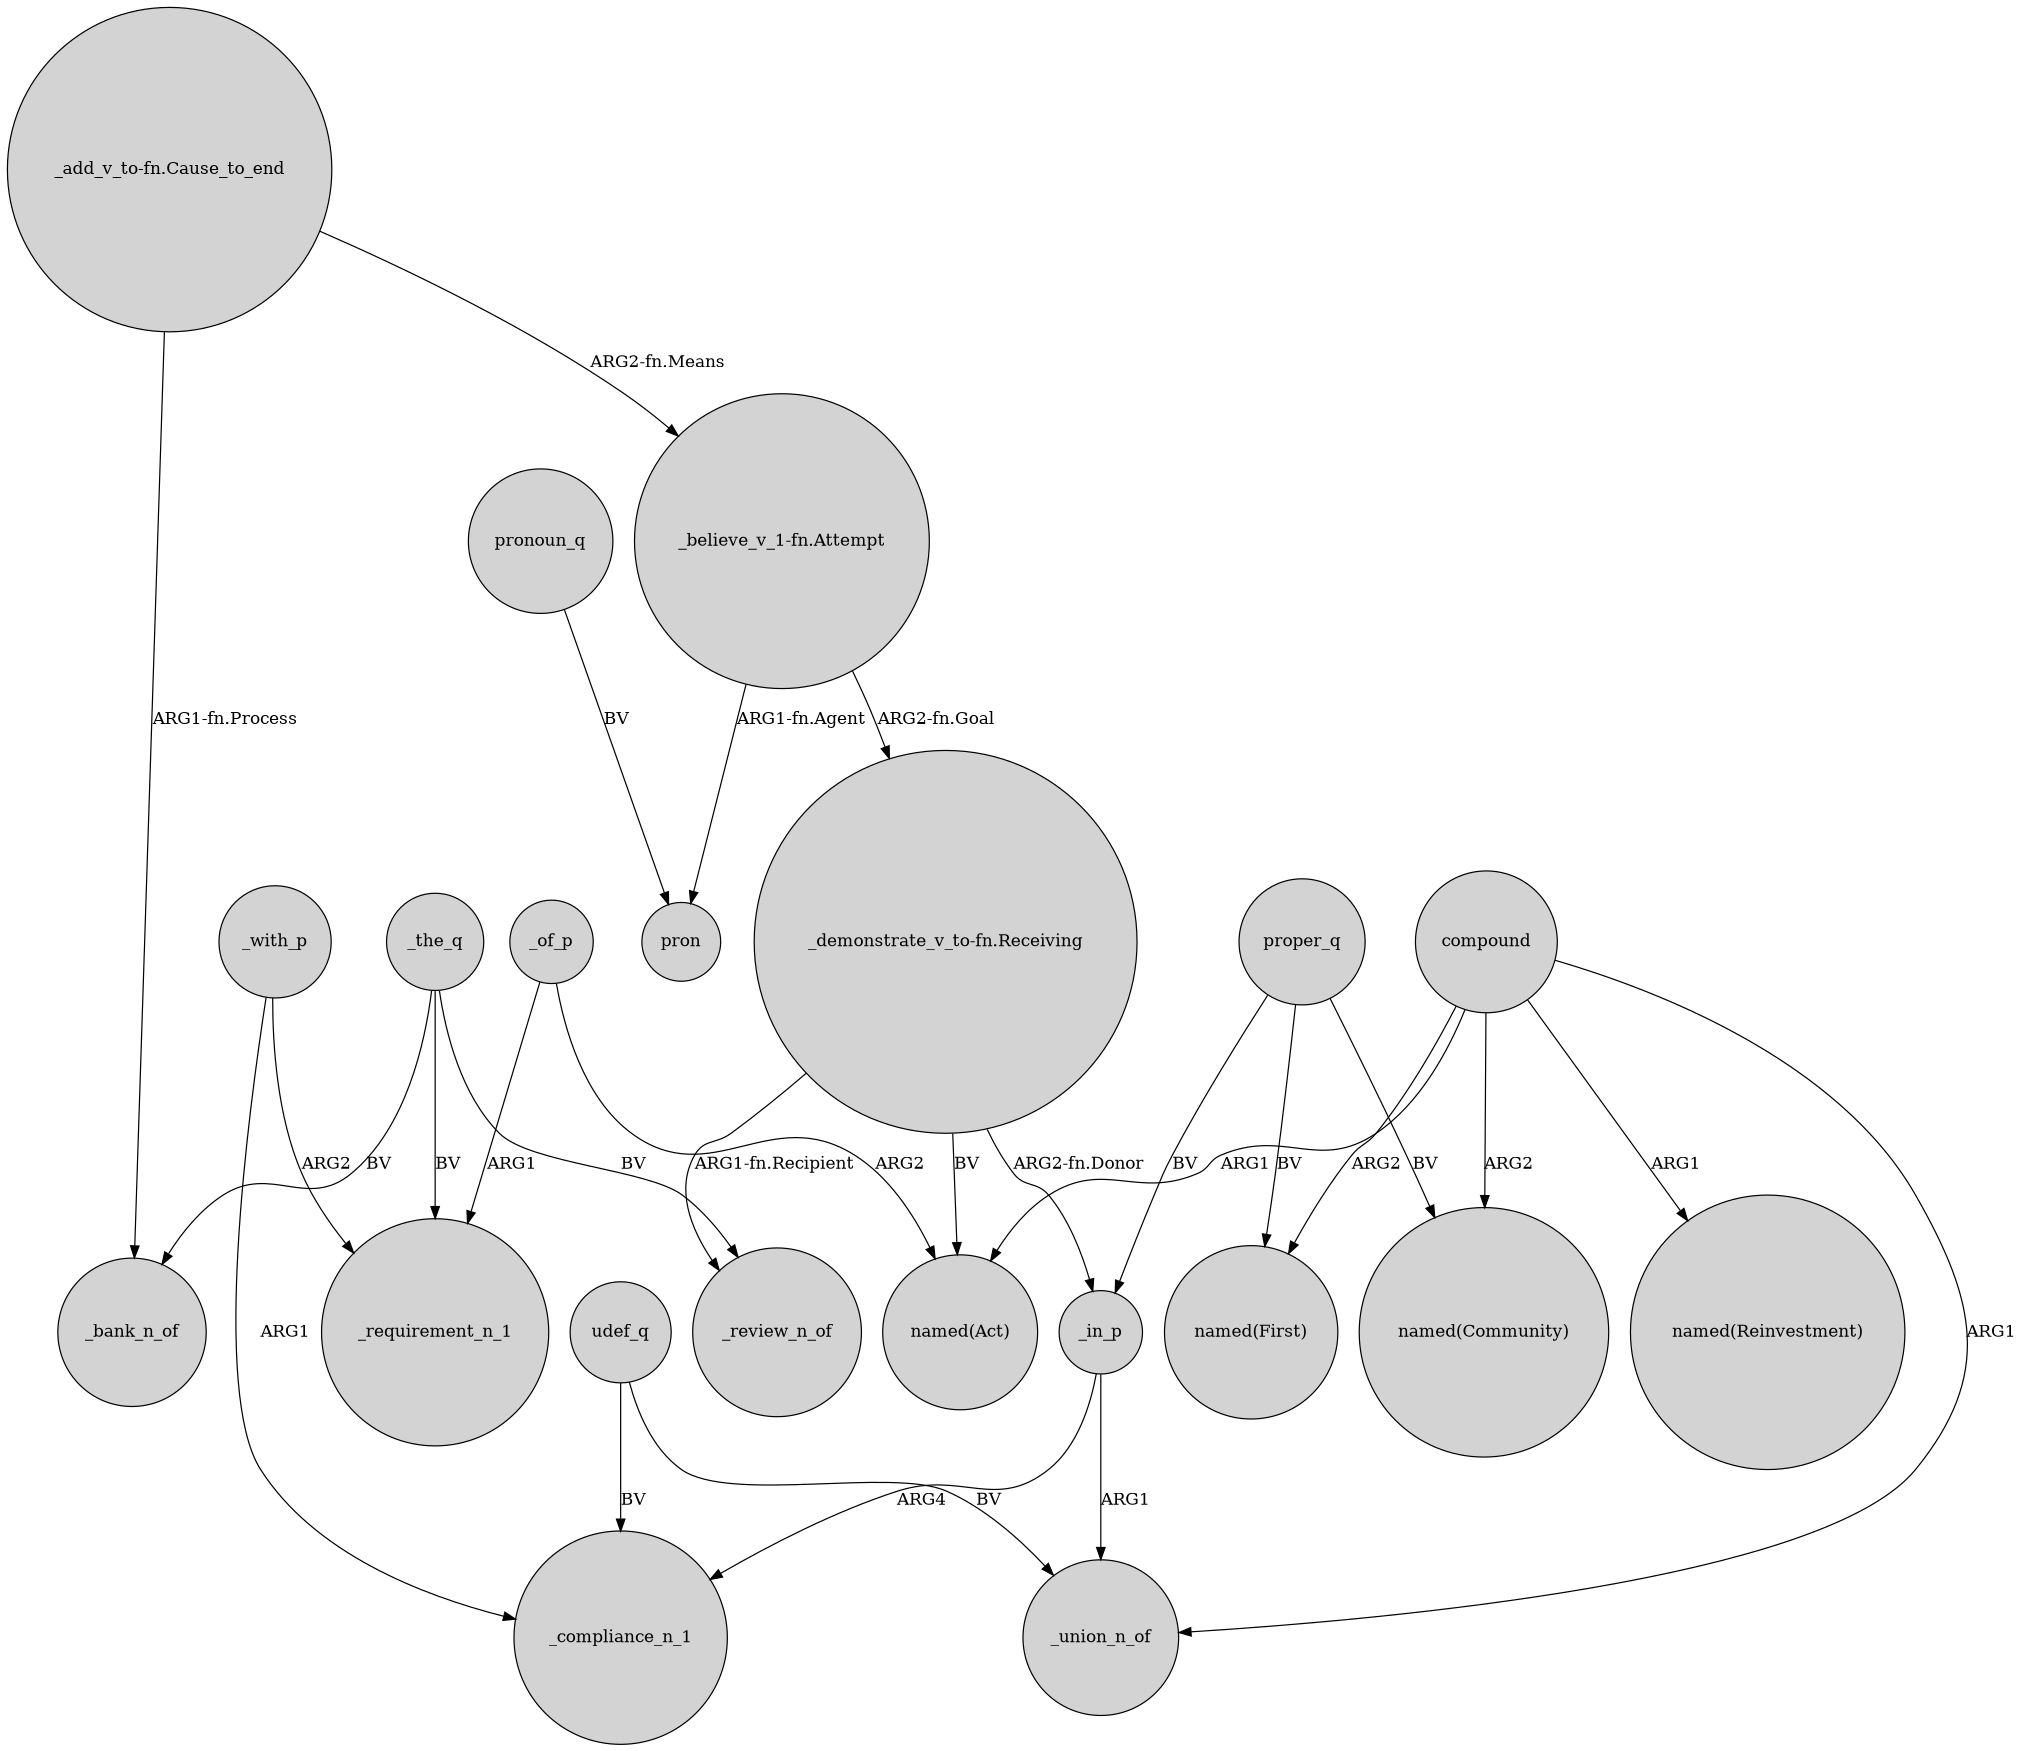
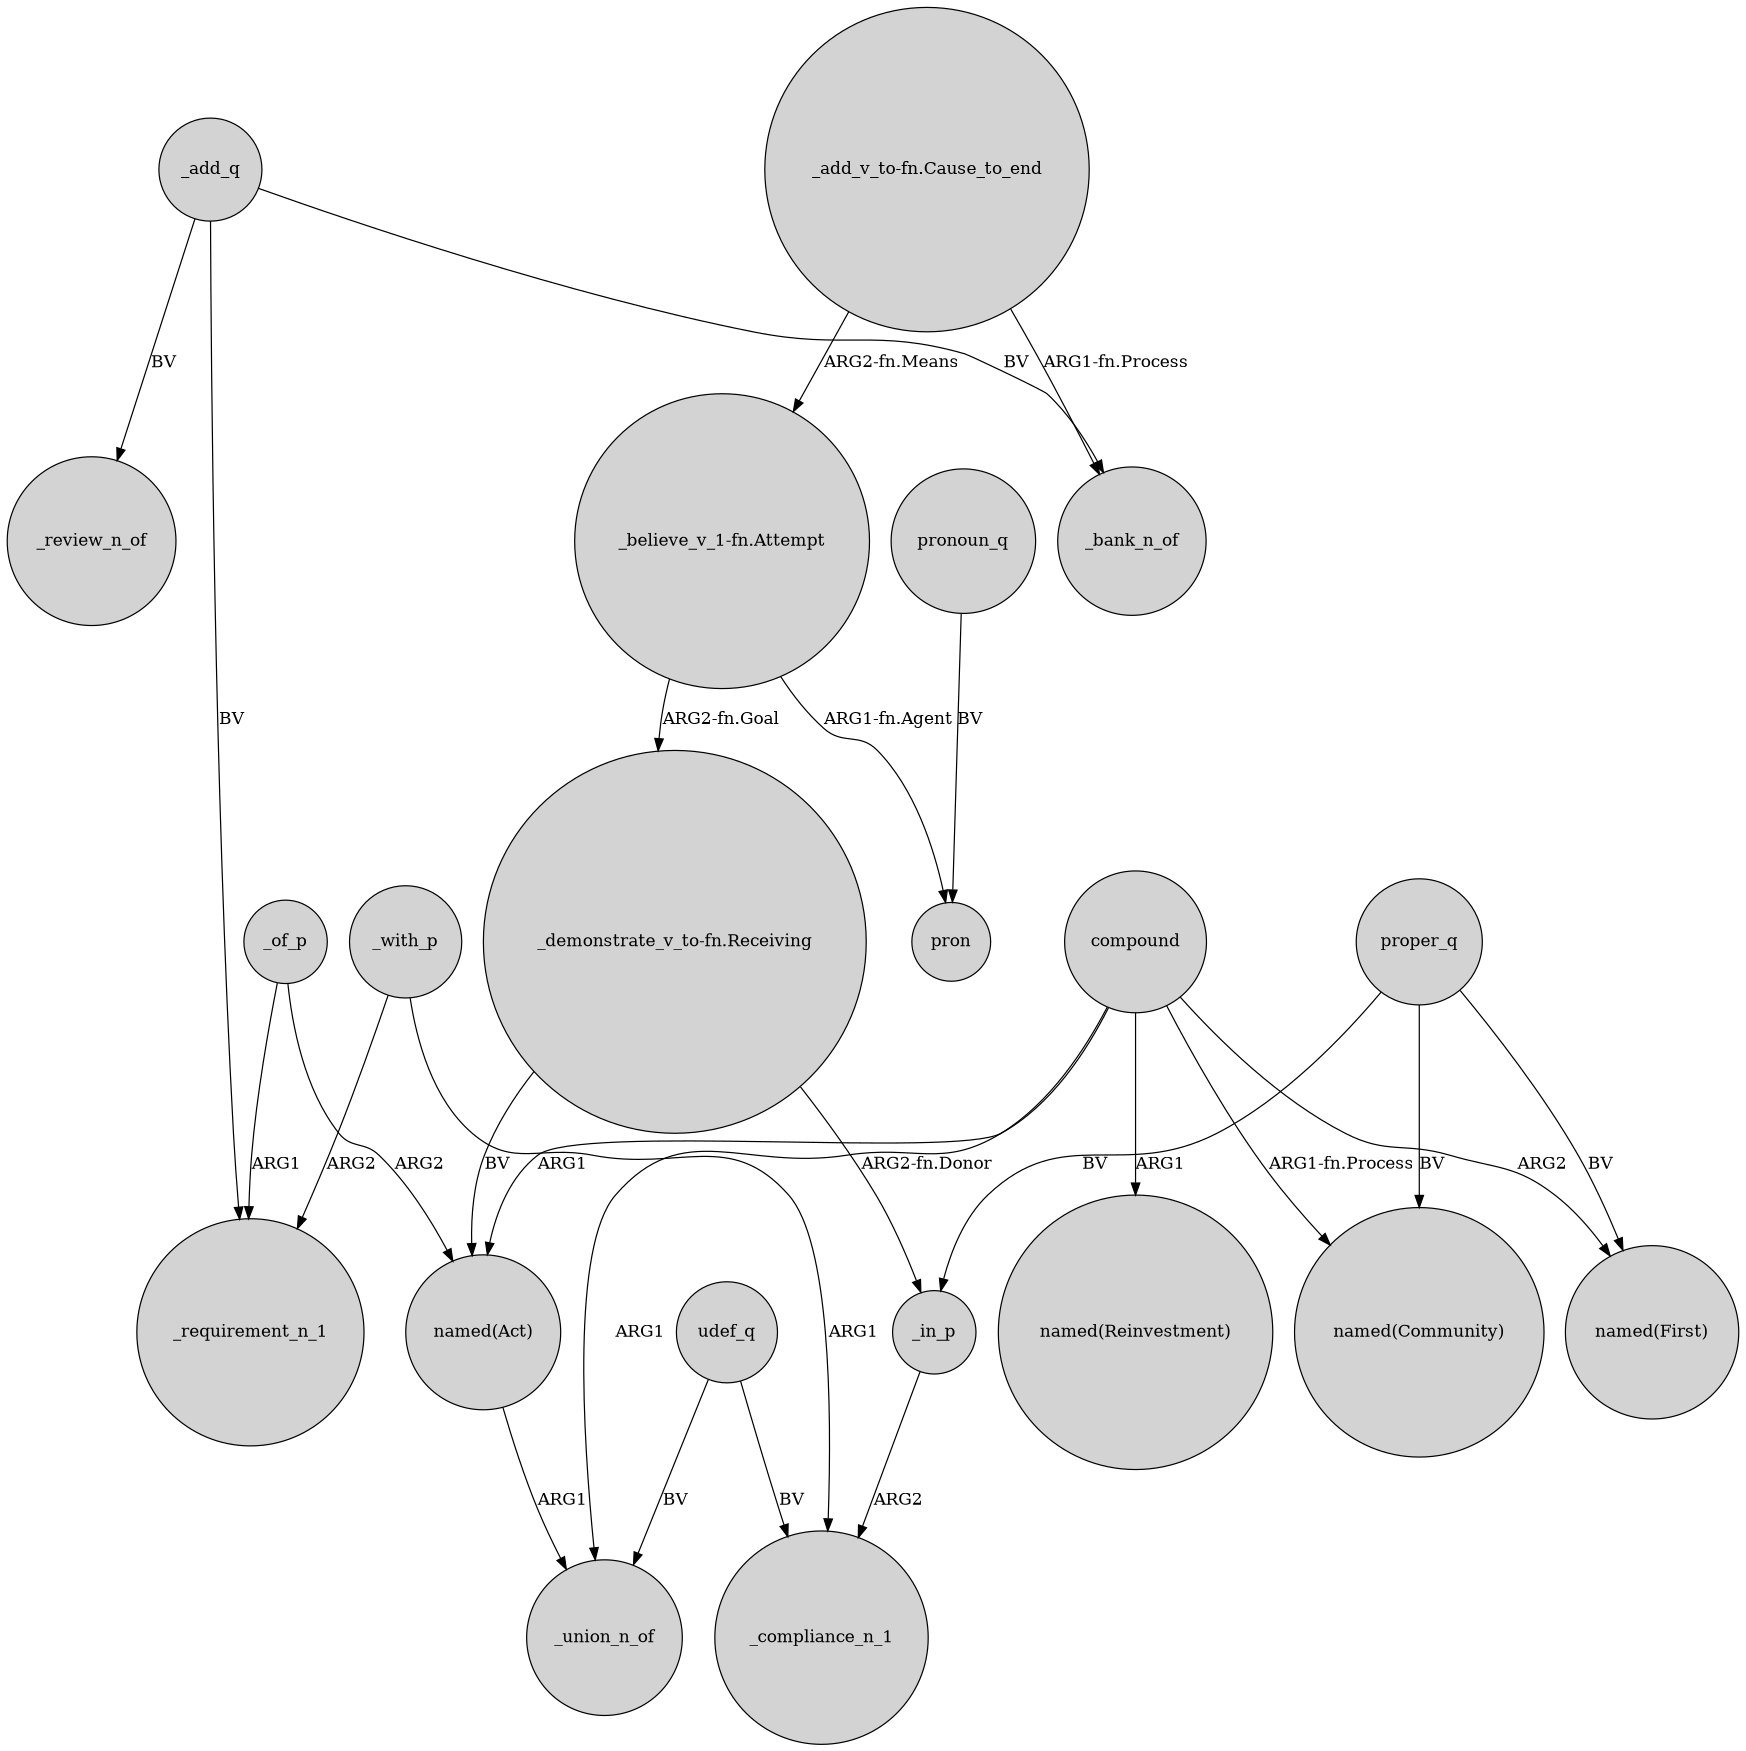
node "_the_q": label "_the_q" -> "_add_q"
edge "_demonstrate_v_to-fn.Receiving" -> "_review_n_of": removed, label "ARG1-fn.Recipient"
edge "compound" -> "named(Community)": label "ARG2" -> "ARG1-fn.Process"
edge "_in_p" -> "_union_n_of": now "named(Act)" -> "_union_n_of"
edge "_in_p" -> "_compliance_n_1": label "ARG4" -> "ARG2"
